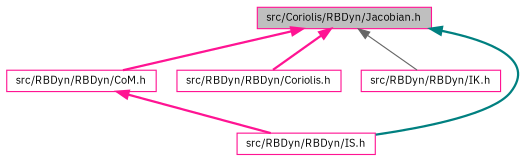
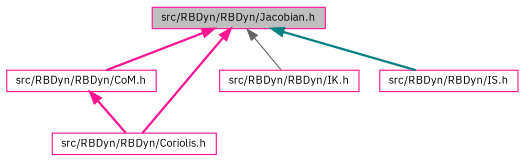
node "src/Coriolis/RBDyn/Jacobian.h": label "src/Coriolis/RBDyn/Jacobian.h" -> "src/RBDyn/RBDyn/Jacobian.h"
edge "src/RBDyn/RBDyn/IS.h" -> "src/RBDyn/RBDyn/CoM.h": now "src/RBDyn/RBDyn/Coriolis.h" -> "src/RBDyn/RBDyn/CoM.h"
